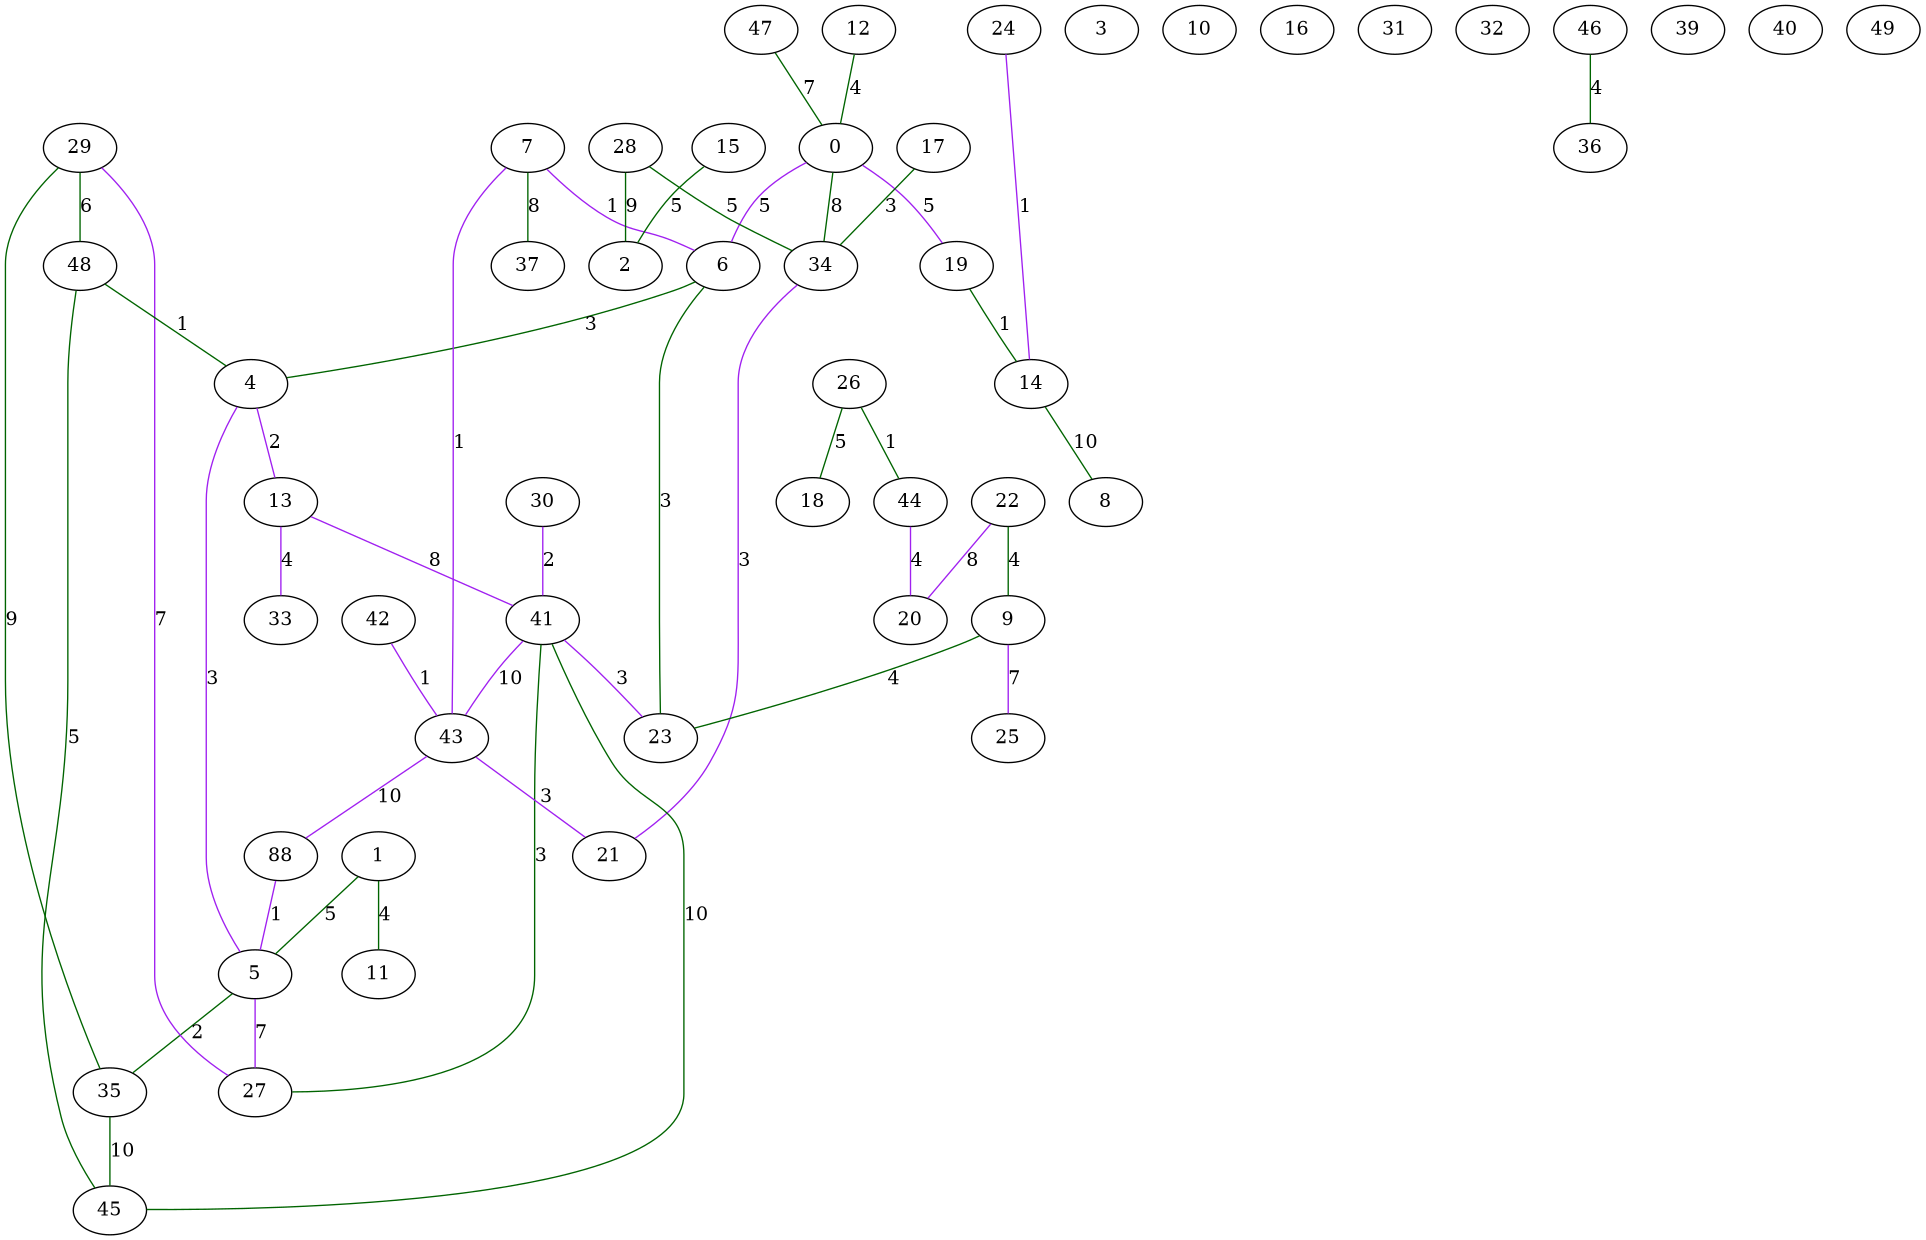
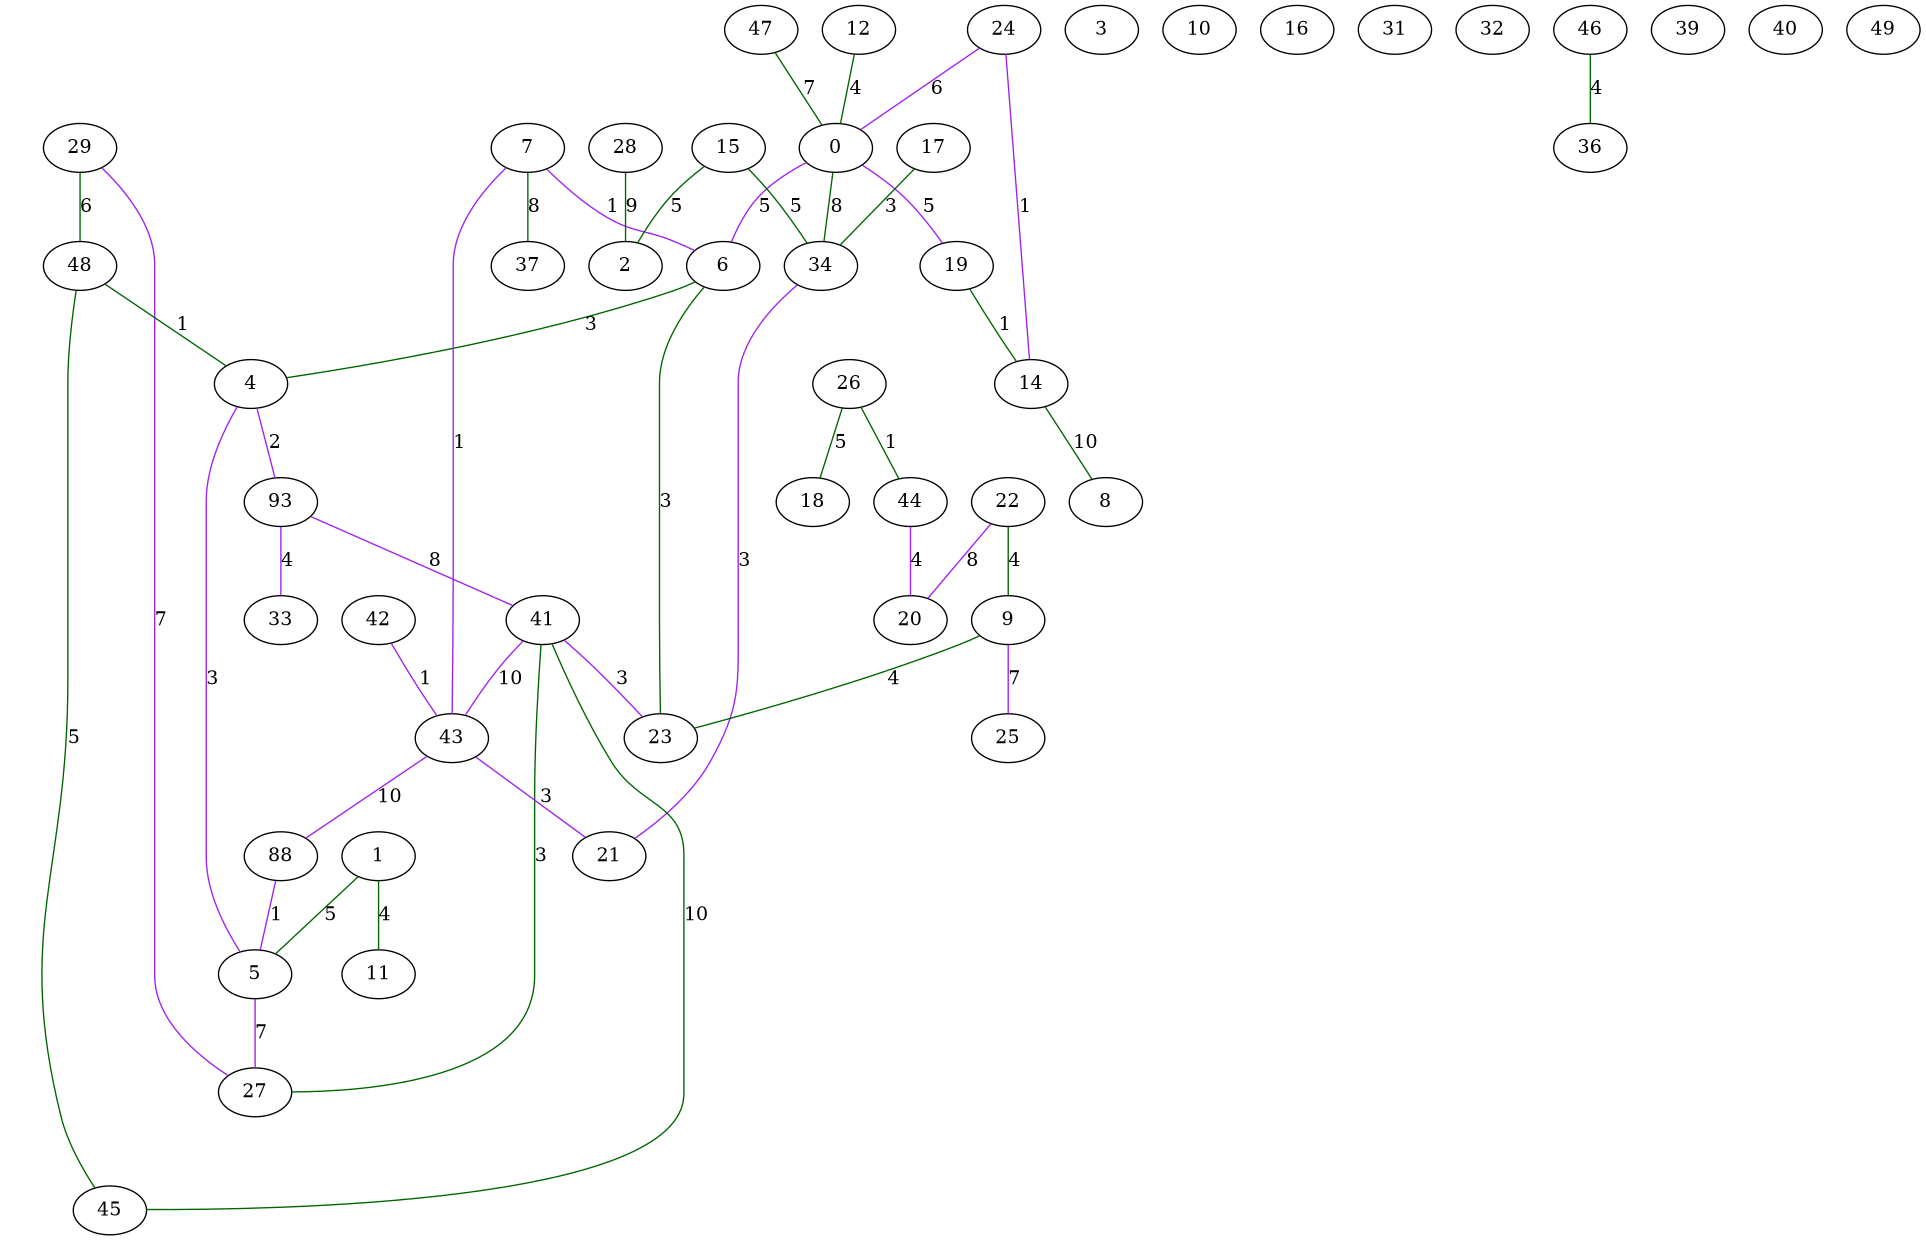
edge "24" -- "0": added, label "6"
edge "28" -- "34": now "15" -- "34"
node "13": label "13" -> "93"
node "30": removed
node "35": removed
